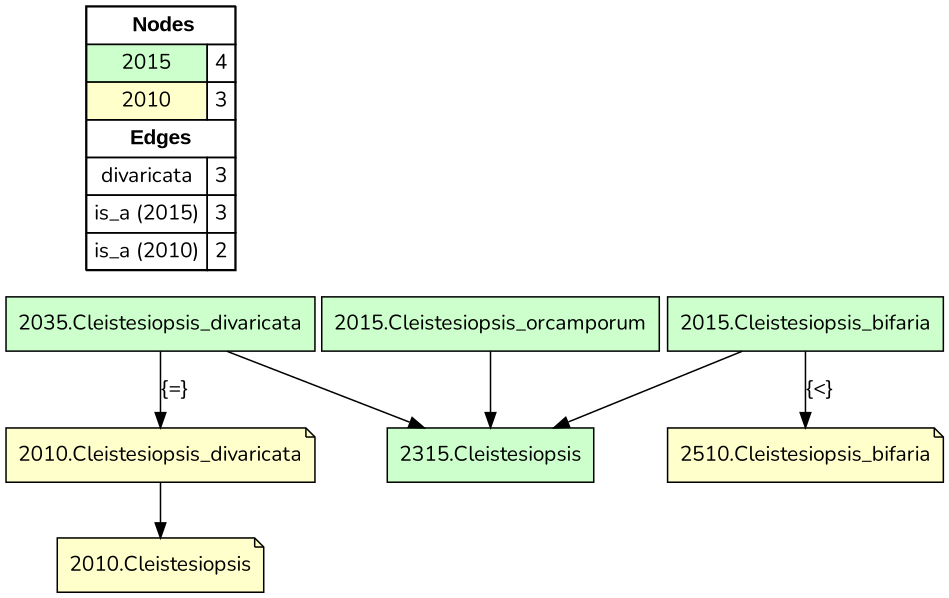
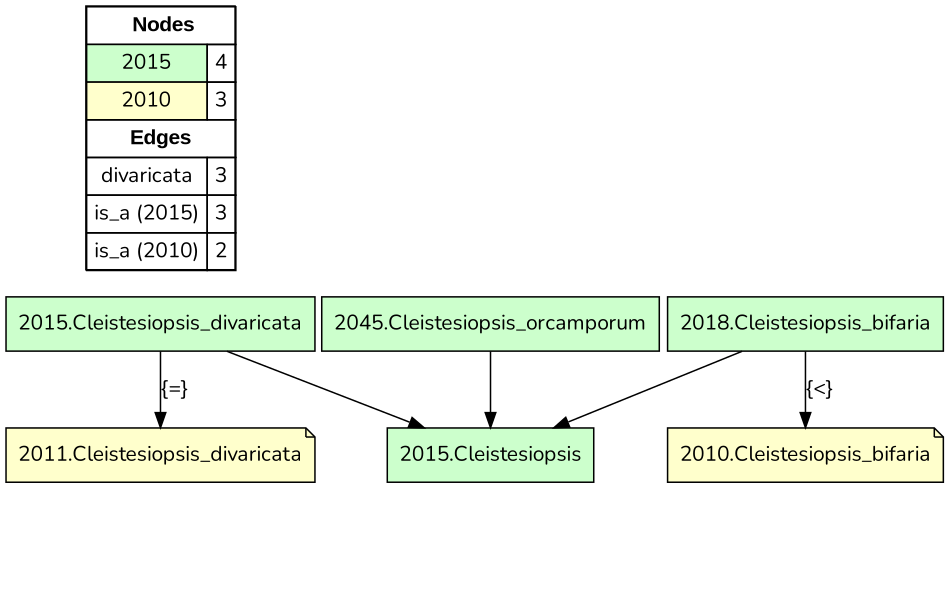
node "2035.Cleistesiopsis_divaricata": label "2035.Cleistesiopsis_divaricata" -> "2015.Cleistesiopsis_divaricata"
node "2015.Cleistesiopsis_orcamporum": label "2015.Cleistesiopsis_orcamporum" -> "2045.Cleistesiopsis_orcamporum"
node "2015.Cleistesiopsis_bifaria": label "2015.Cleistesiopsis_bifaria" -> "2018.Cleistesiopsis_bifaria"
node "2010.Cleistesiopsis_divaricata": label "2010.Cleistesiopsis_divaricata" -> "2011.Cleistesiopsis_divaricata"
node "2315.Cleistesiopsis": label "2315.Cleistesiopsis" -> "2015.Cleistesiopsis"
node "2510.Cleistesiopsis_bifaria": label "2510.Cleistesiopsis_bifaria" -> "2010.Cleistesiopsis_bifaria"
node "2010.Cleistesiopsis": removed
